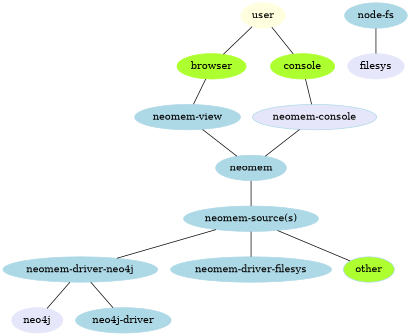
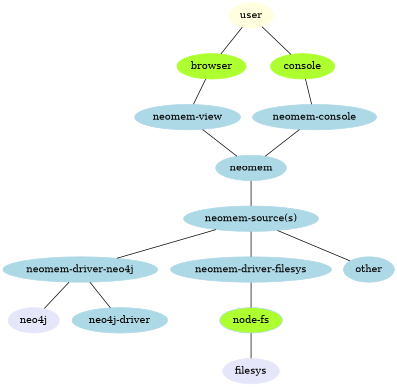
node "node-fs": fillcolor lightblue -> greenyellow
node "neomem-console": fillcolor lavender -> lightblue
node "other": fillcolor greenyellow -> lightblue
edge "neomem-driver-filesys" -- "node-fs": added
